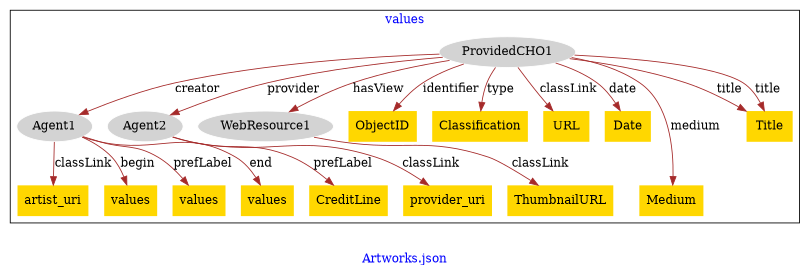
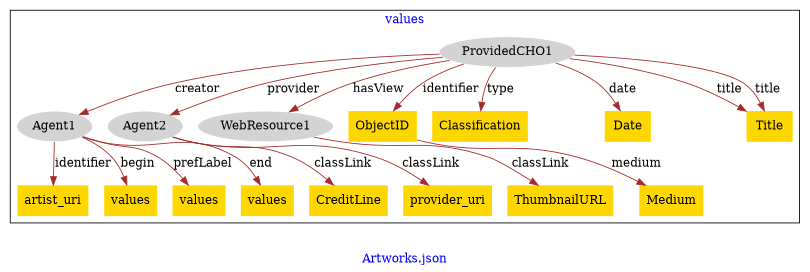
edge "ProvidedCHO1" -> "Medium": now "ObjectID" -> "Medium"
node "URL": removed
edge "Agent1" -> "artist_uri": label "classLink" -> "identifier"
edge "Agent2" -> "CreditLine": label "prefLabel" -> "classLink"
